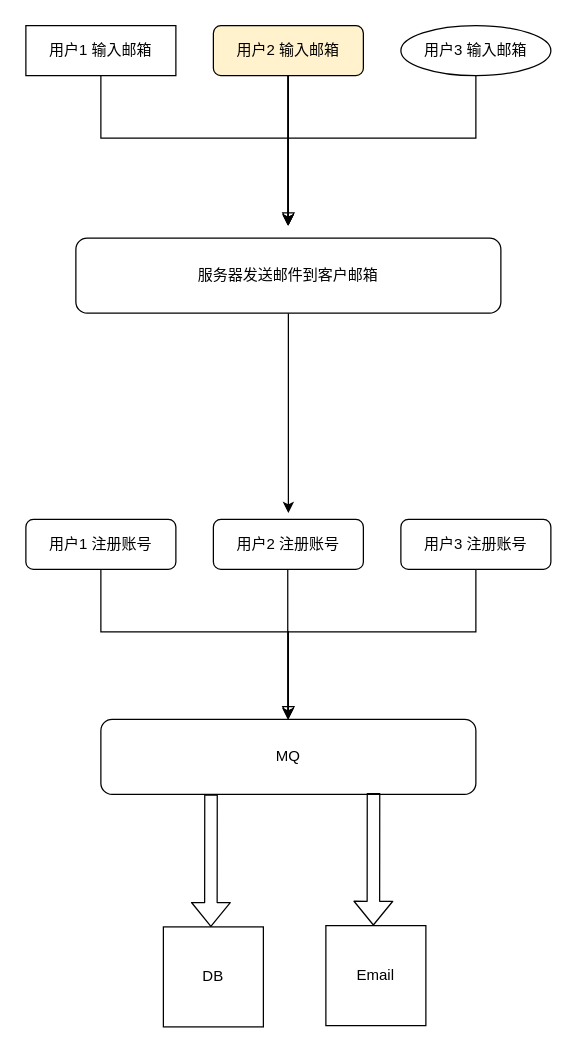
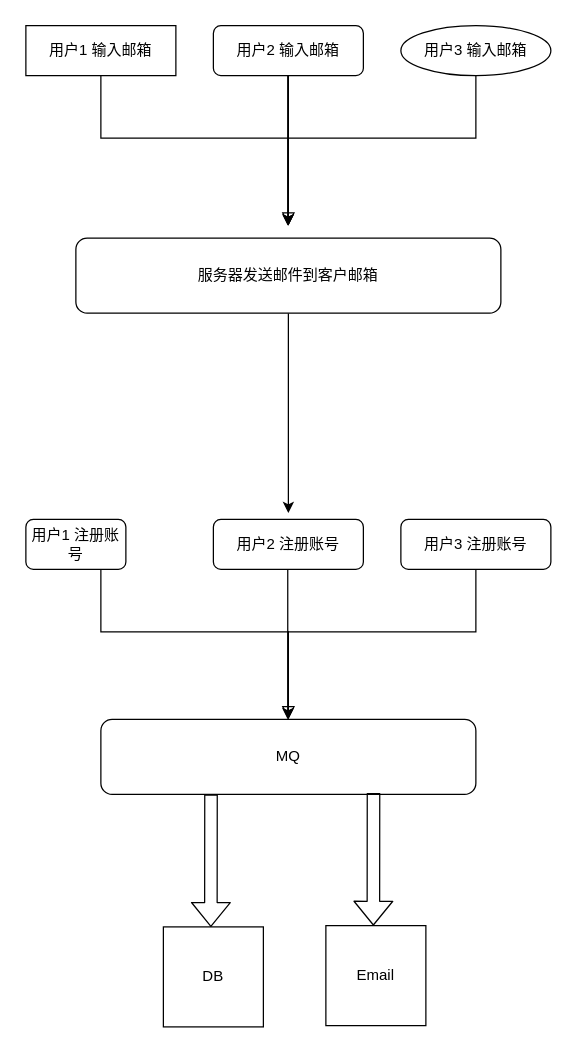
node "用户2 输入邮箱": fillcolor #fff2cc -> #ffffff
node "用户1 注册账号": size 150x50 -> 100x50
